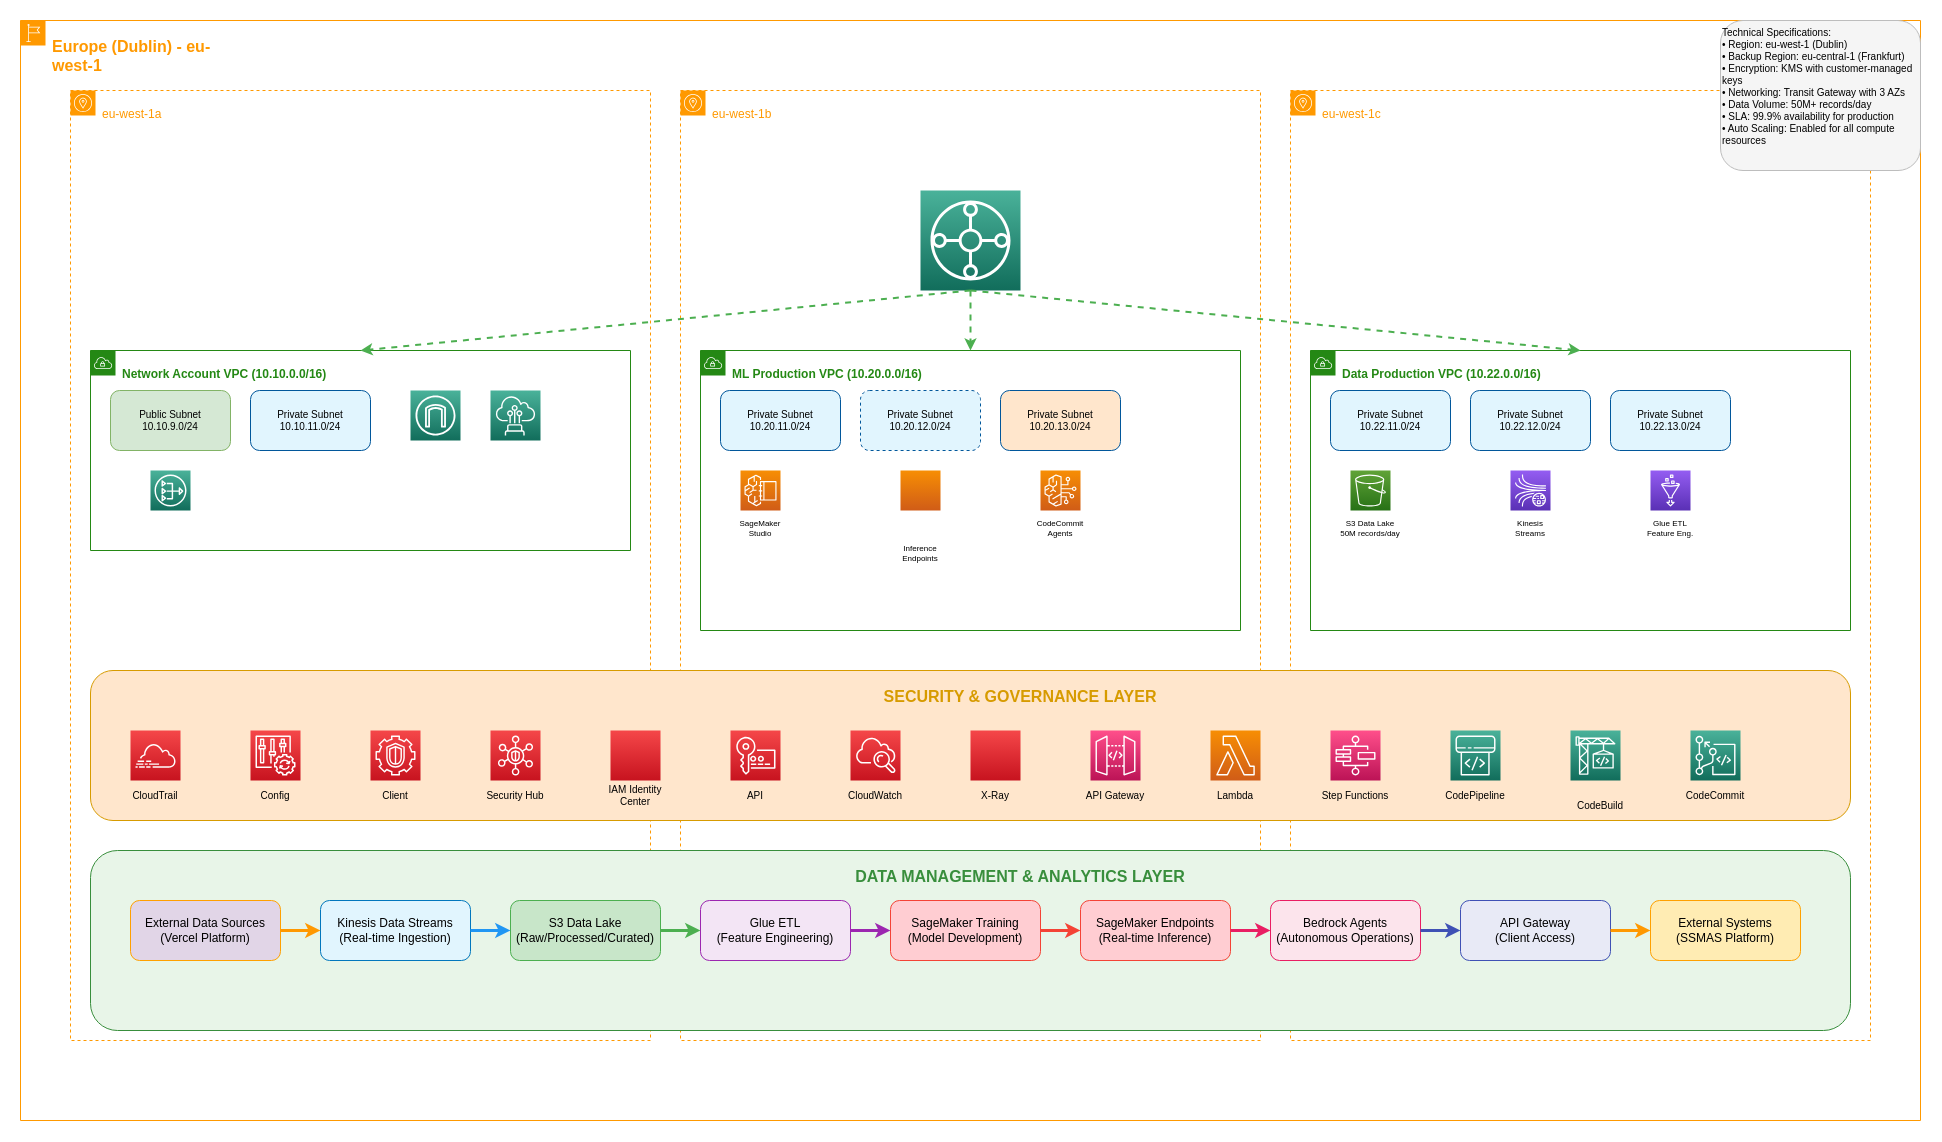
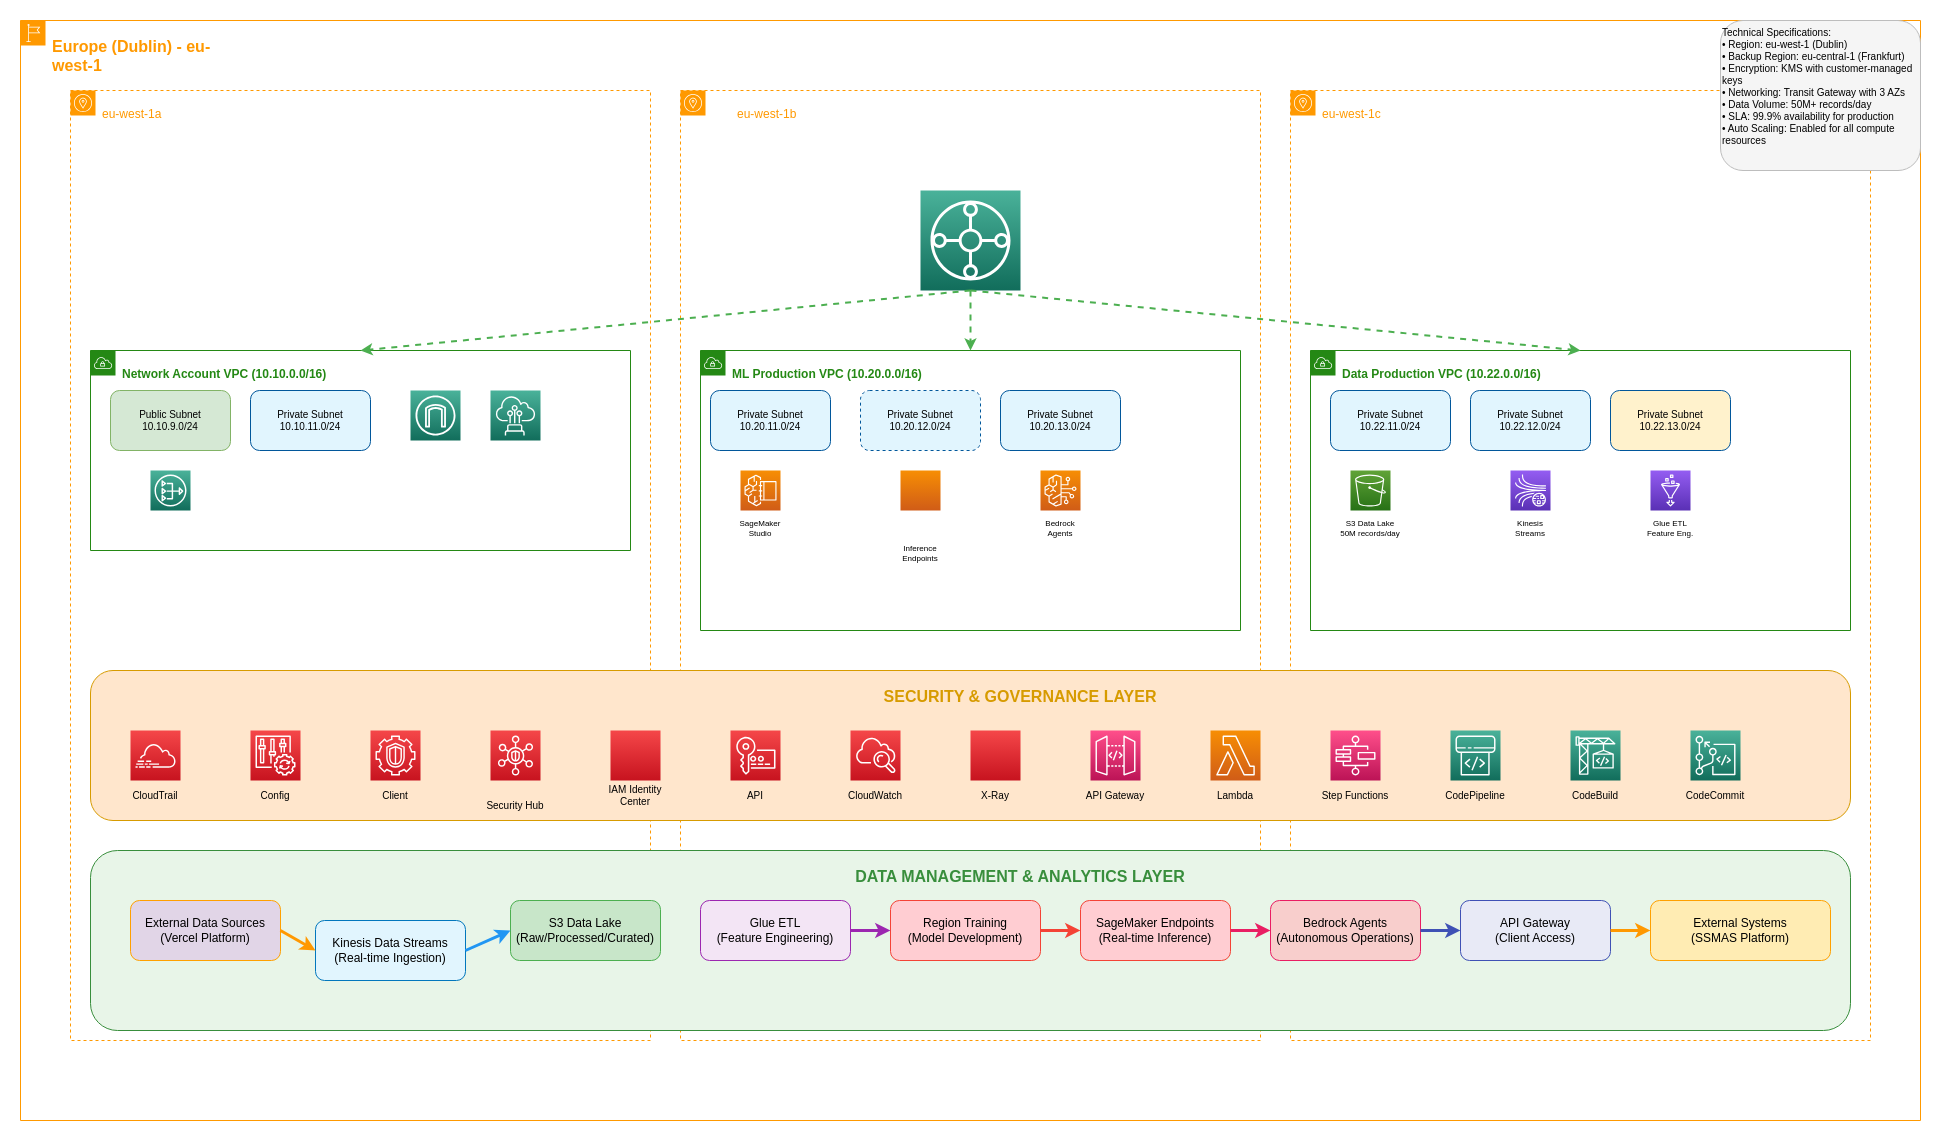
node "eu-west-1b": moved (751, 111) -> (776, 111)
node "Private Subnet 10.20.11.0/24": moved (781, 421) -> (771, 421)
node "Private Subnet 10.20.13.0/24": fillcolor #ffe6cc -> #e1f5fe
node "Private Subnet 10.22.13.0/24": fillcolor #e1f5fe -> #fff2cc
node "CodeCommit Agents": label "CodeCommit Agents" -> "Bedrock Agents"
node "Security Hub": moved (516, 796) -> (516, 806)
node "CodeBuild": moved (1601, 806) -> (1596, 796)
node "Kinesis Data Streams (Real-time Ingestion)": moved (396, 931) -> (391, 951)
edge "S3 Data Lake (Raw/Processed/Curated)" -> "Glue ETL (Feature Engineering)": removed
node "SageMaker Training (Model Development)": label "SageMaker Training (Model Development)" -> "Region Training (Model Development)"
node "Bedrock Agents (Autonomous Operations)": fillcolor #fce4ec -> #f8cecc
node "External Systems (SSMAS Platform)": size 150x60 -> 180x60
